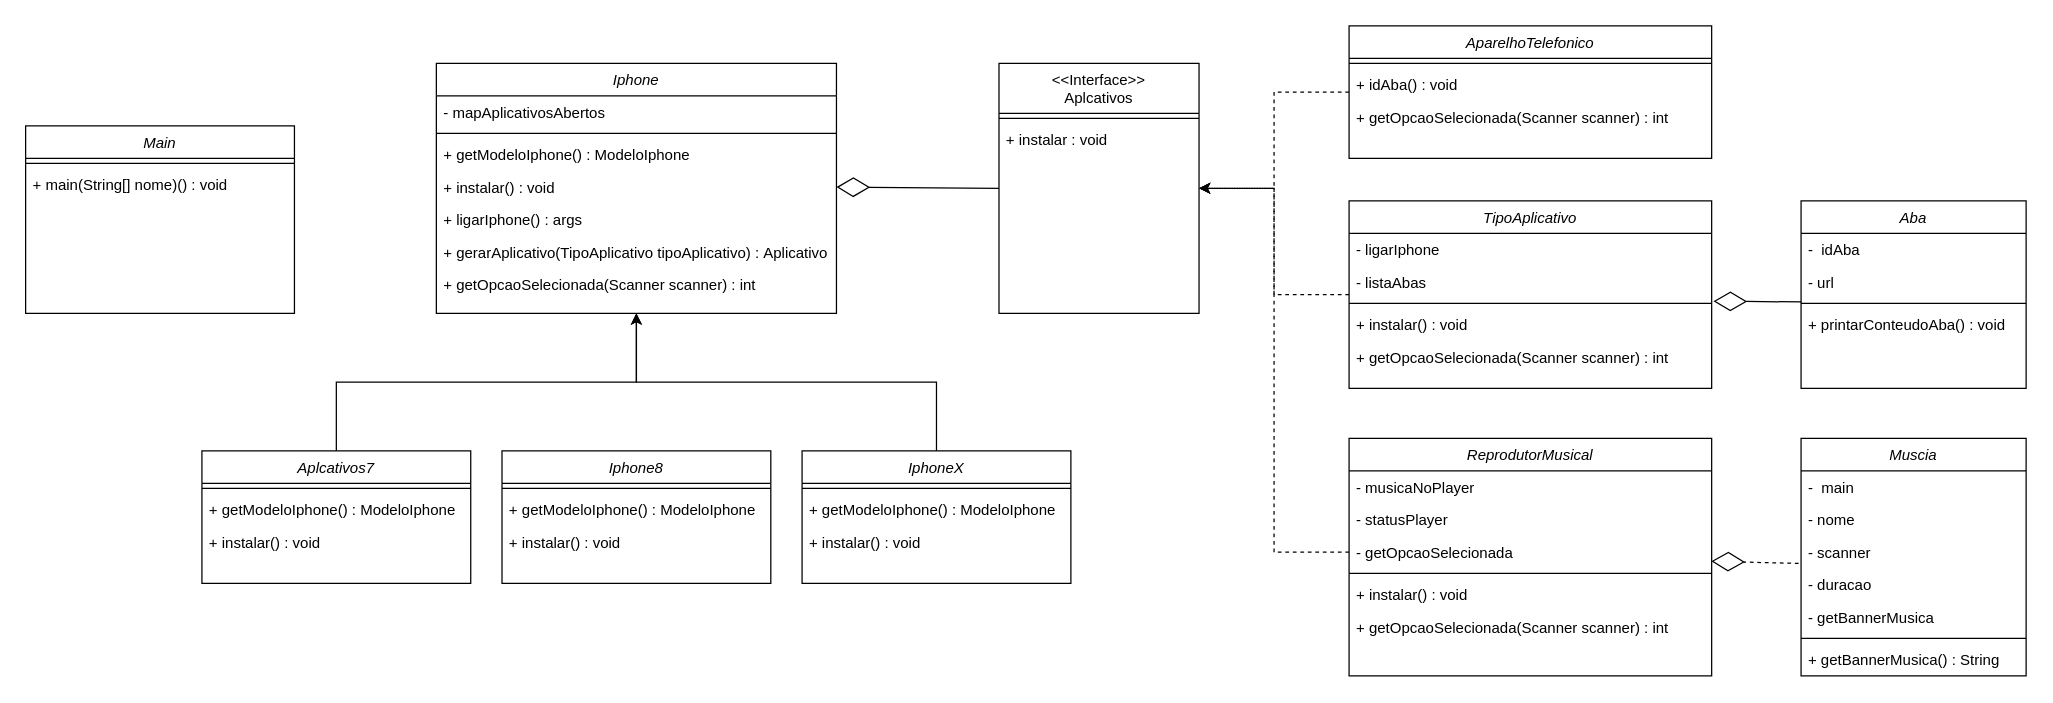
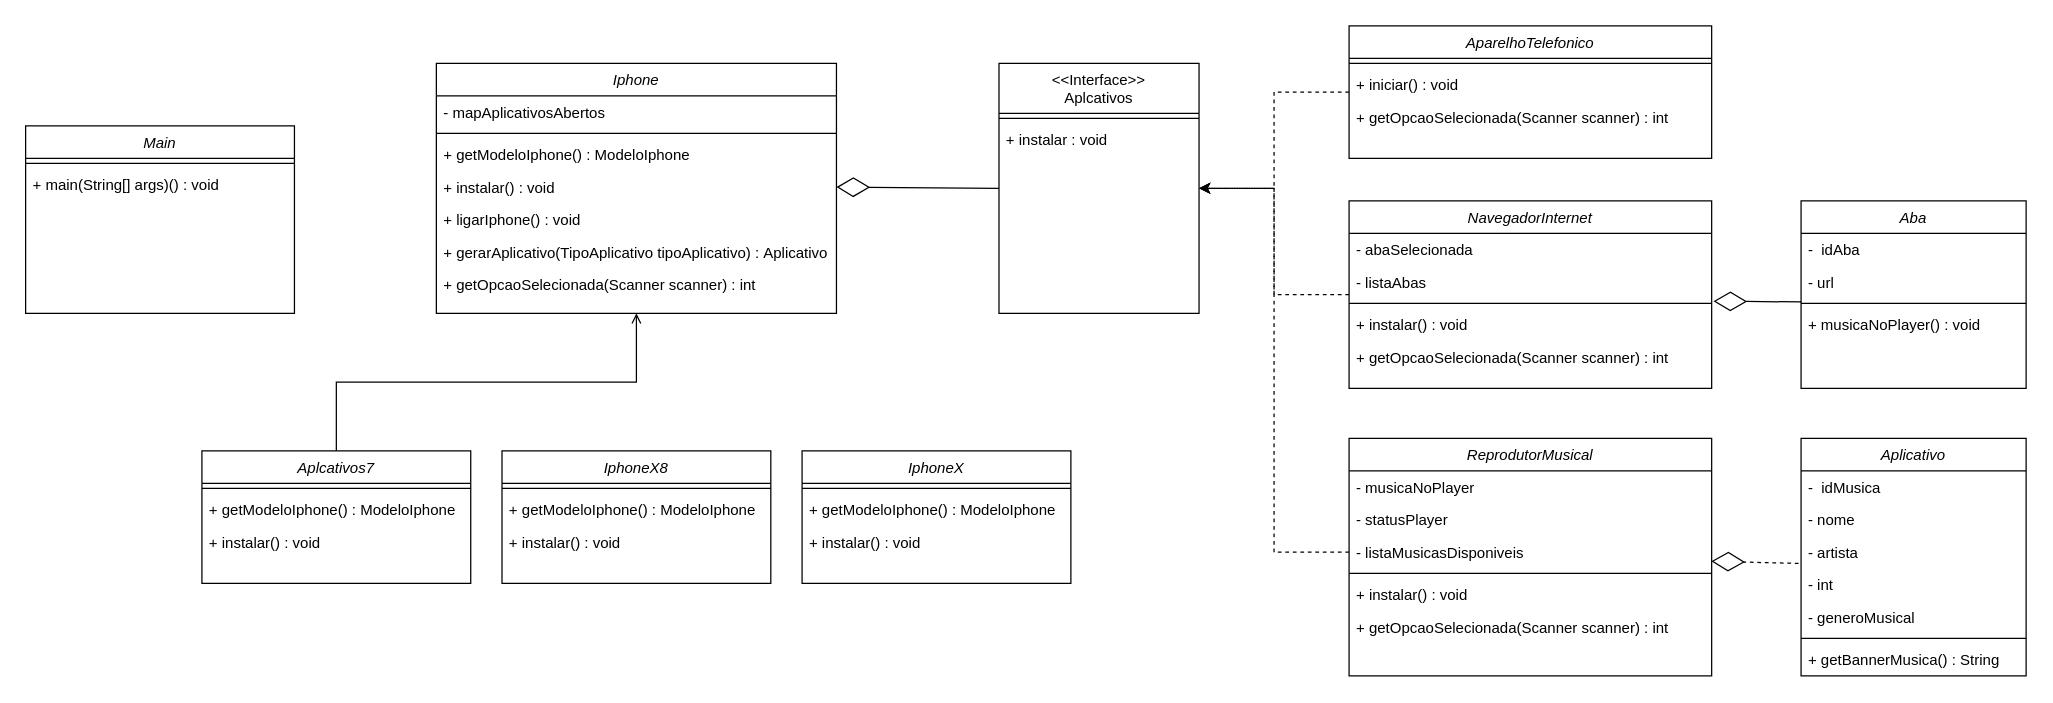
node "+ idAba() : void": label "+ idAba() : void" -> "+ iniciar() : void"
node "+ main(String[] nome)() : void": label "+ main(String[] nome)() : void" -> "+ main(String[] args)() : void"
node "TipoAplicativo": label "TipoAplicativo" -> "NavegadorInternet"
node "+ ligarIphone() : args": label "+ ligarIphone() : args" -> "+ ligarIphone() : void"
node "- ligarIphone": label "- ligarIphone" -> "- abaSelecionada"
node "+ printarConteudoAba() : void": label "+ printarConteudoAba() : void" -> "+ musicaNoPlayer() : void"
edge "Aplcativos7" -> "Iphone": arrowhead classic -> open
edge "IphoneX" -> "Iphone": removed
node "Muscia": label "Muscia" -> "Aplicativo"
node "Iphone8": label "Iphone8" -> "IphoneX8"
node "- main": label "- main" -> "- idMusica"
node "- getOpcaoSelecionada": label "- getOpcaoSelecionada" -> "- listaMusicasDisponiveis"
node "- scanner": label "- scanner" -> "- artista"
node "- duracao": label "- duracao" -> "- int"
node "- getBannerMusica": label "- getBannerMusica" -> "- generoMusical"
